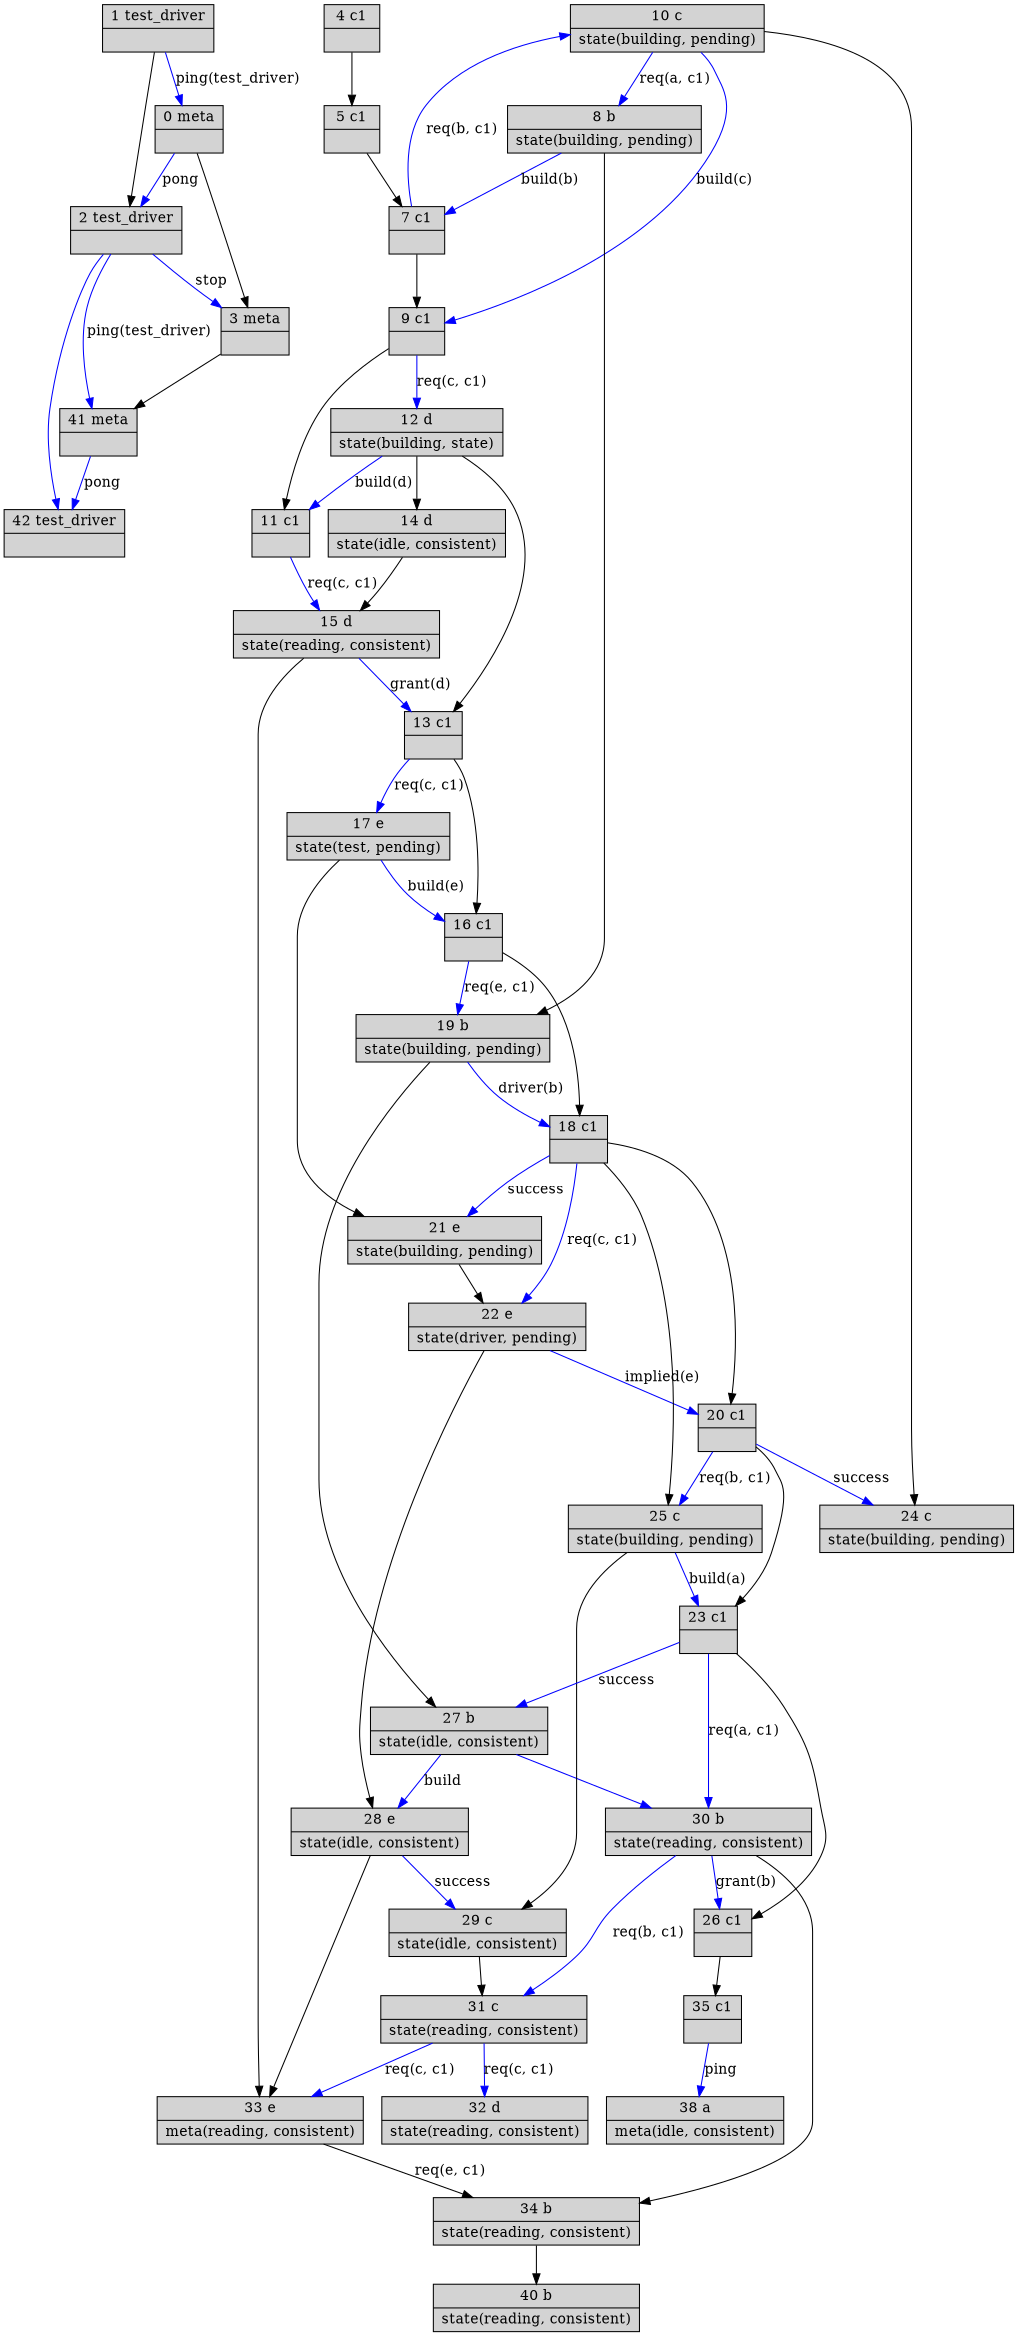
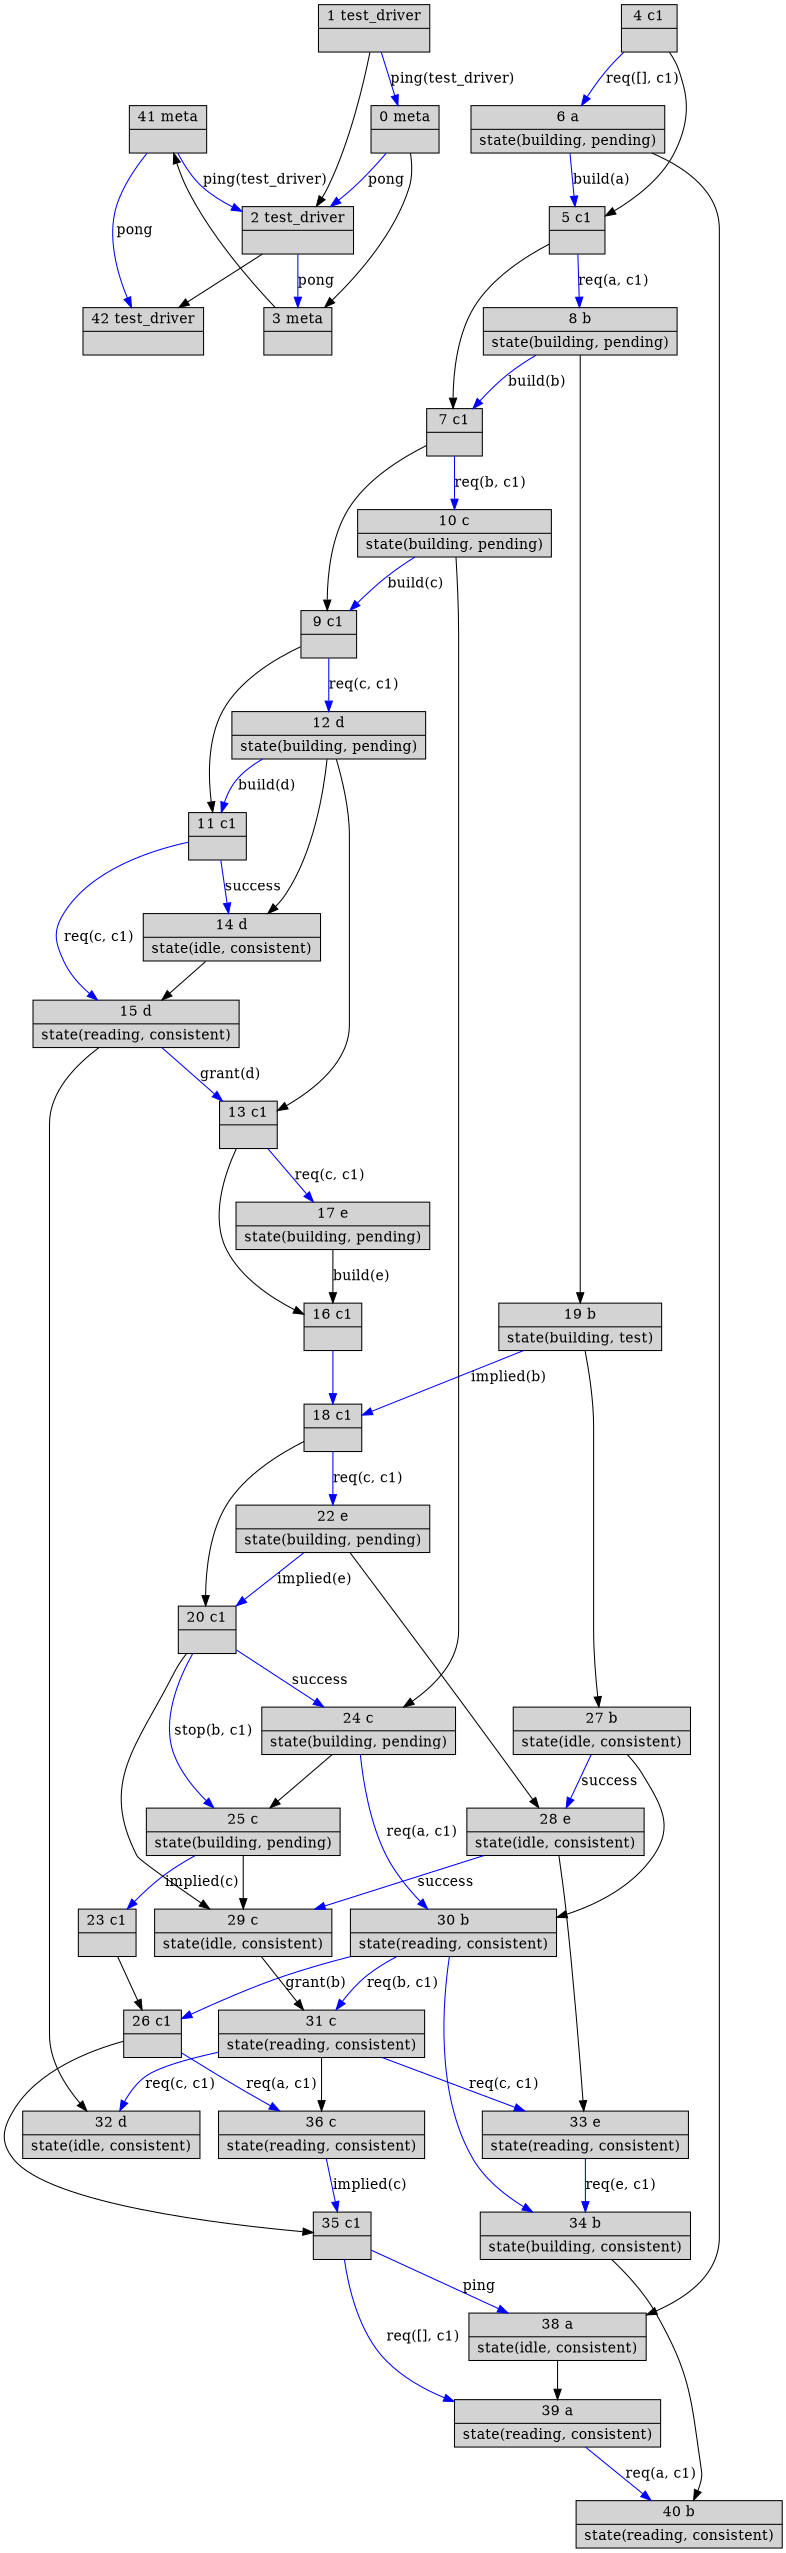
edge "10 c" -> "8 b": now "5 c1" -> "8 b"
node "6 a": added
edge "2 test_driver" -> "3 meta": label "stop" -> "pong"
edge "2 test_driver" -> "41 meta": reversed
edge "2 test_driver" -> "42 test_driver": color blue -> black
node "12 d": text "state(building, state)" -> "state(building, pending)"
node "17 e": text "state(test, pending)" -> "state(building, pending)"
edge "11 c1" -> "14 d": added, label "success"
edge "17 e" -> "16 c1": color blue -> black
edge "16 c1" -> "19 b": removed, label "req(e, c1)"
edge "16 c1" -> "18 c1": color black -> blue
node "19 b": text "state(building, pending)" -> "state(building, test)"
edge "19 b" -> "18 c1": label "driver(b)" -> "implied(b)"
node "21 e": removed
edge "18 c1" -> "25 c": now "24 c" -> "25 c"
node "22 e": text "state(driver, pending)" -> "state(building, pending)"
edge "15 d" -> "33 e": now "15 d" -> "32 d"
edge "20 c1" -> "25 c": label "req(b, c1)" -> "stop(b, c1)"
edge "20 c1" -> "23 c1": now "20 c1" -> "29 c"
edge "25 c" -> "23 c1": label "build(a)" -> "implied(c)"
edge "23 c1" -> "27 b": removed, label "success"
edge "23 c1" -> "30 b": now "24 c" -> "30 b"
edge "27 b" -> "28 e": label "build" -> "success"
edge "27 b" -> "30 b": color blue -> black
edge "30 b" -> "34 b": color black -> blue
node "33 e": text "meta(reading, consistent)" -> "state(reading, consistent)"
node "32 d": text "state(reading, consistent)" -> "state(idle, consistent)"
node "38 a": text "meta(idle, consistent)" -> "state(idle, consistent)"
node "36 c": added
edge "33 e" -> "34 b": color black -> blue
node "34 b": text "state(reading, consistent)" -> "state(building, consistent)"
node "39 a": added
